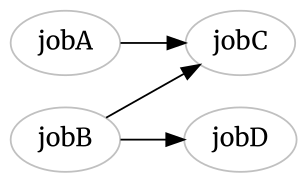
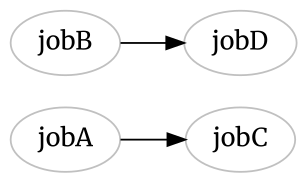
edge "jobB" -> "jobC": removed
